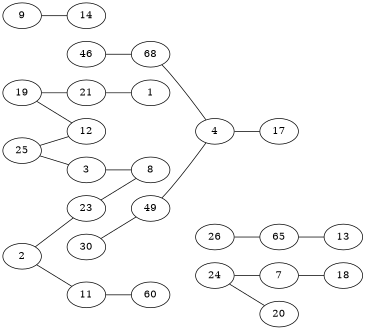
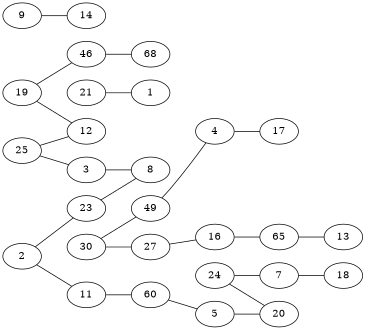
edge "68" -- "4": removed
edge "19" -- "21": now "19" -- "46"
node "26": label "26" -> "16"
node "27": added
node "5": added
